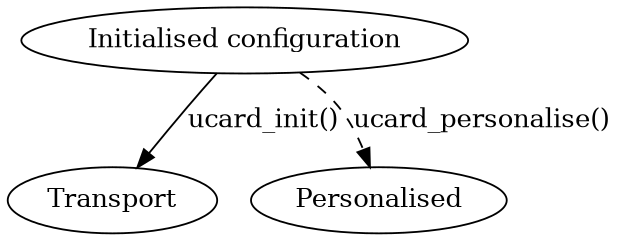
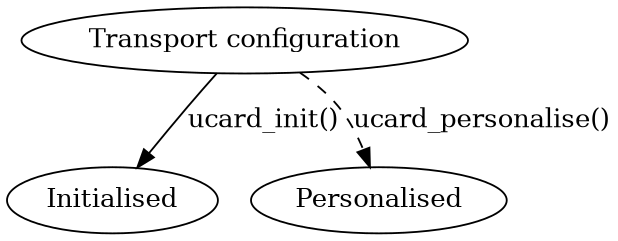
node "Initialised configuration": label "Initialised configuration" -> "Transport configuration"
node "Transport": label "Transport" -> "Initialised"
